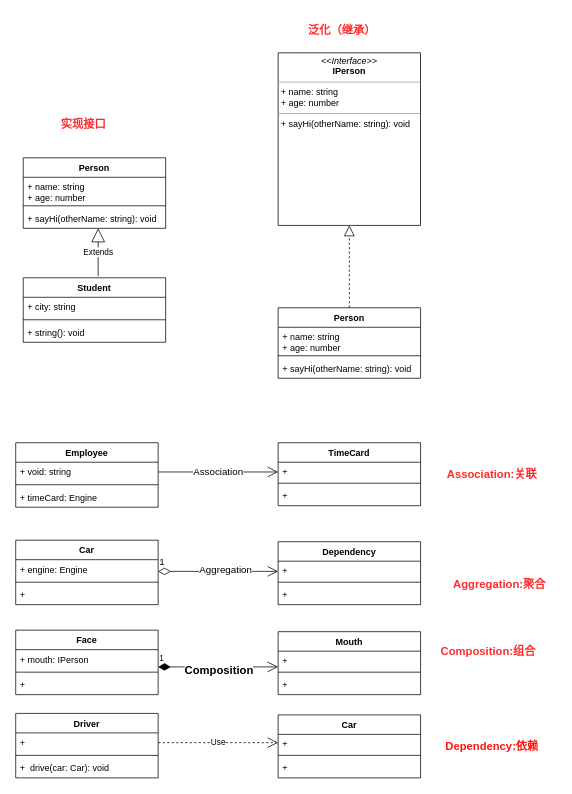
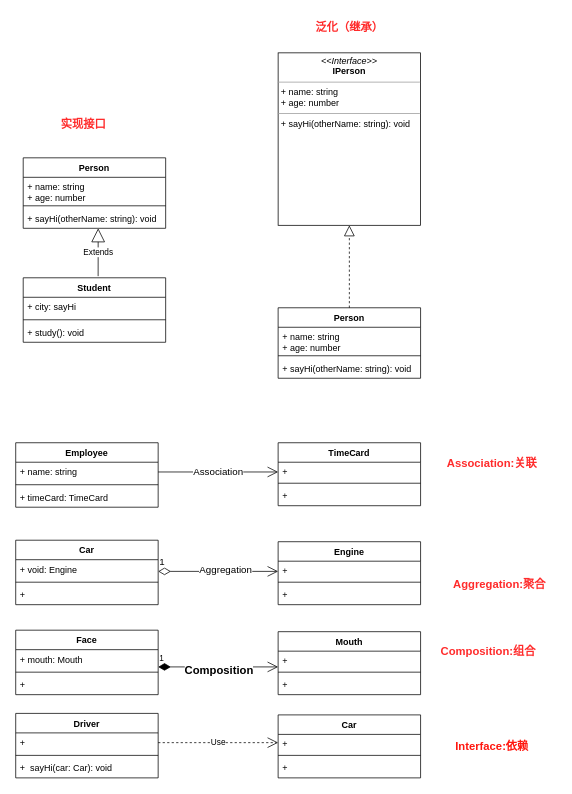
node "泛化（继承）": moved (342, 30) -> (349, 27)
node "+ city: string": label "+ city: string" -> "+ city: sayHi"
node "+ string(): void": label "+ string(): void" -> "+ study(): void"
node "+ void: string": label "+ void: string" -> "+ name: string"
node "Association:关联": moved (492, 474) -> (492, 463)
node "+ timeCard: Engine": label "+ timeCard: Engine" -> "+ timeCard: TimeCard"
node "Dependency": label "Dependency" -> "Engine"
node "+ engine: Engine": label "+ engine: Engine" -> "+ void: Engine"
node "+ mouth: IPerson": label "+ mouth: IPerson" -> "+ mouth: Mouth"
node "Dependency:依赖": label "Dependency:依赖" -> "Interface:依赖"
node "+ drive(car: Car): void": label "+ drive(car: Car): void" -> "+ sayHi(car: Car): void"
